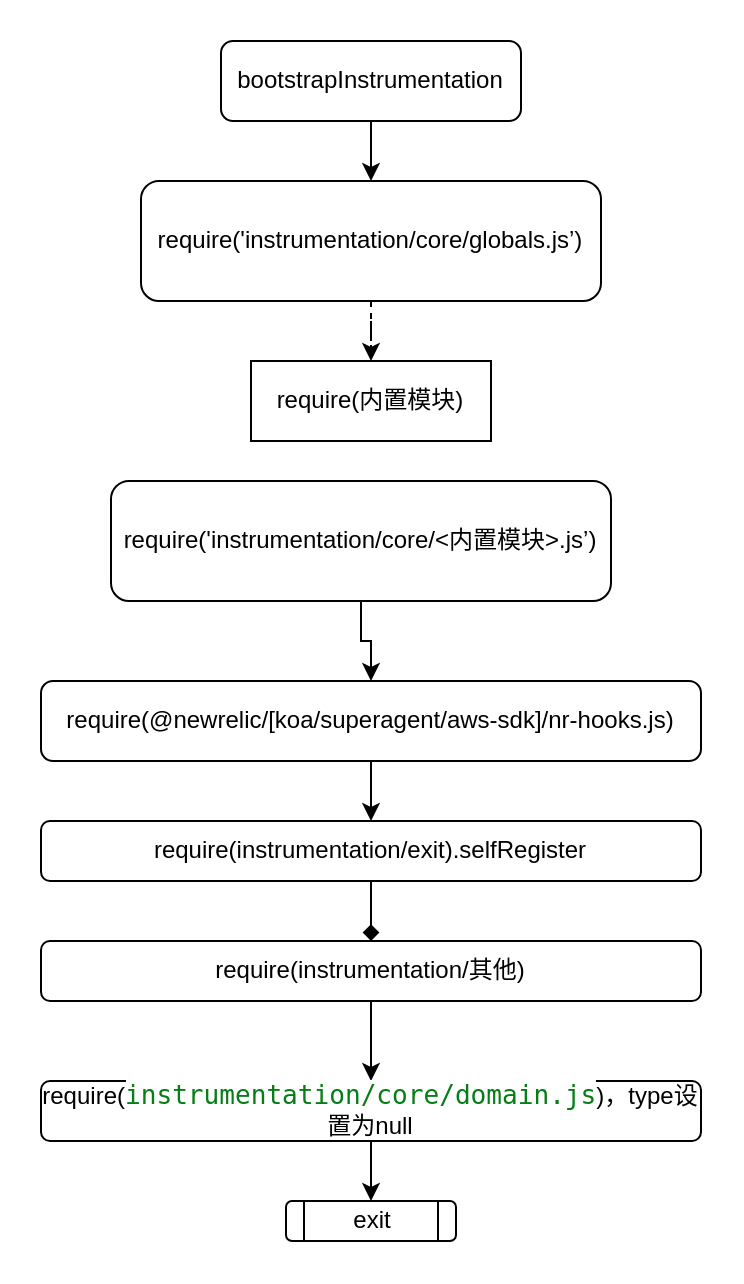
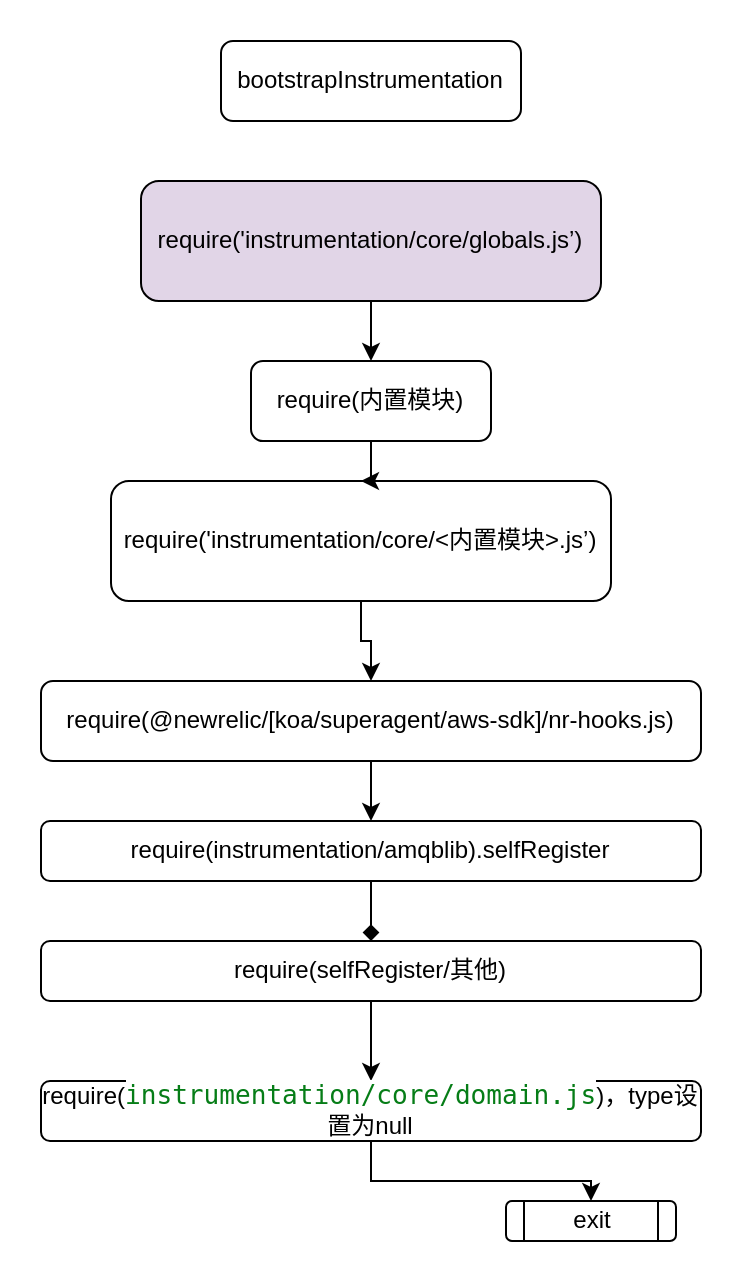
edge "bootstrapInstrumentation" -> "require('instrumentation/core/globals.js’)": removed
node "require('instrumentation/core/globals.js’)": fillcolor #ffffff -> #e1d5e7
edge "require('instrumentation/core/globals.js’)" -> "require(内置模块)": style dashed -> solid
node "require(内置模块)": shape rectangle -> rounded rectangle
edge "require(内置模块)" -> "require('instrumentation/core/<内置模块>.js’)": added
node "require(instrumentation/exit).selfRegister": label "require(instrumentation/exit).selfRegister" -> "require(instrumentation/amqblib).selfRegister"
node "require(instrumentation/其他)": label "require(instrumentation/其他)" -> "require(selfRegister/其他)"
node "exit": moved (371, 1221) -> (591, 1221)
